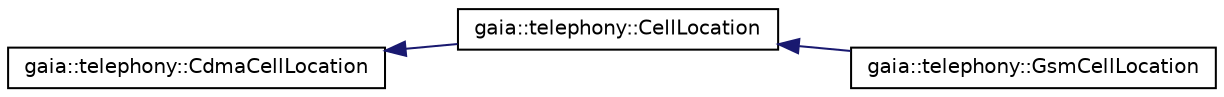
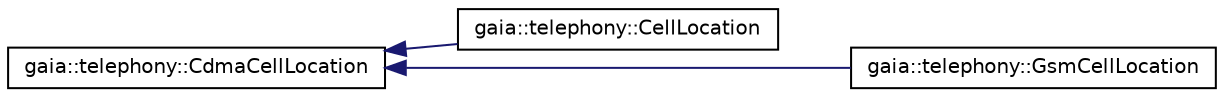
edge "gaia::telephony::GsmCellLocation" -> "gaia::telephony::CellLocation": now "gaia::telephony::GsmCellLocation" -> "gaia::telephony::CdmaCellLocation"
